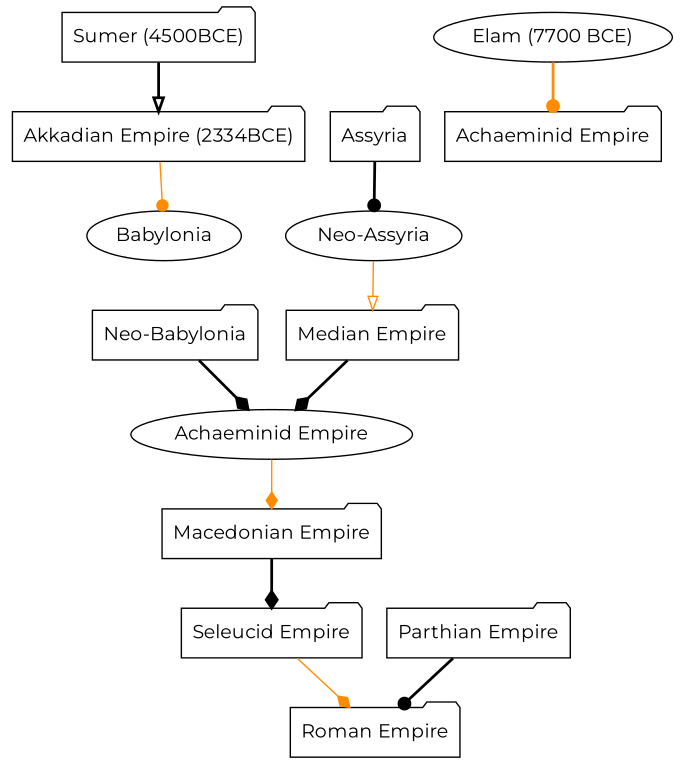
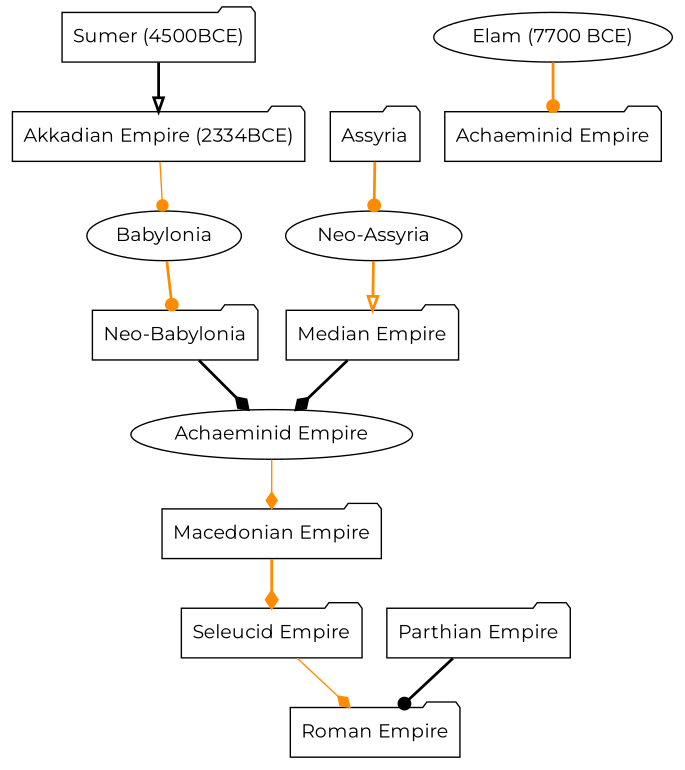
edge "Assyria" -> "Neo-Assyria": color black -> darkorange
edge "Neo-Assyria" -> "Median Empire": style solid -> bold
edge "Babylonia" -> "Neo-Babylonia": added
edge "Macedonian Empire" -> "Seleucid Empire": color black -> darkorange
